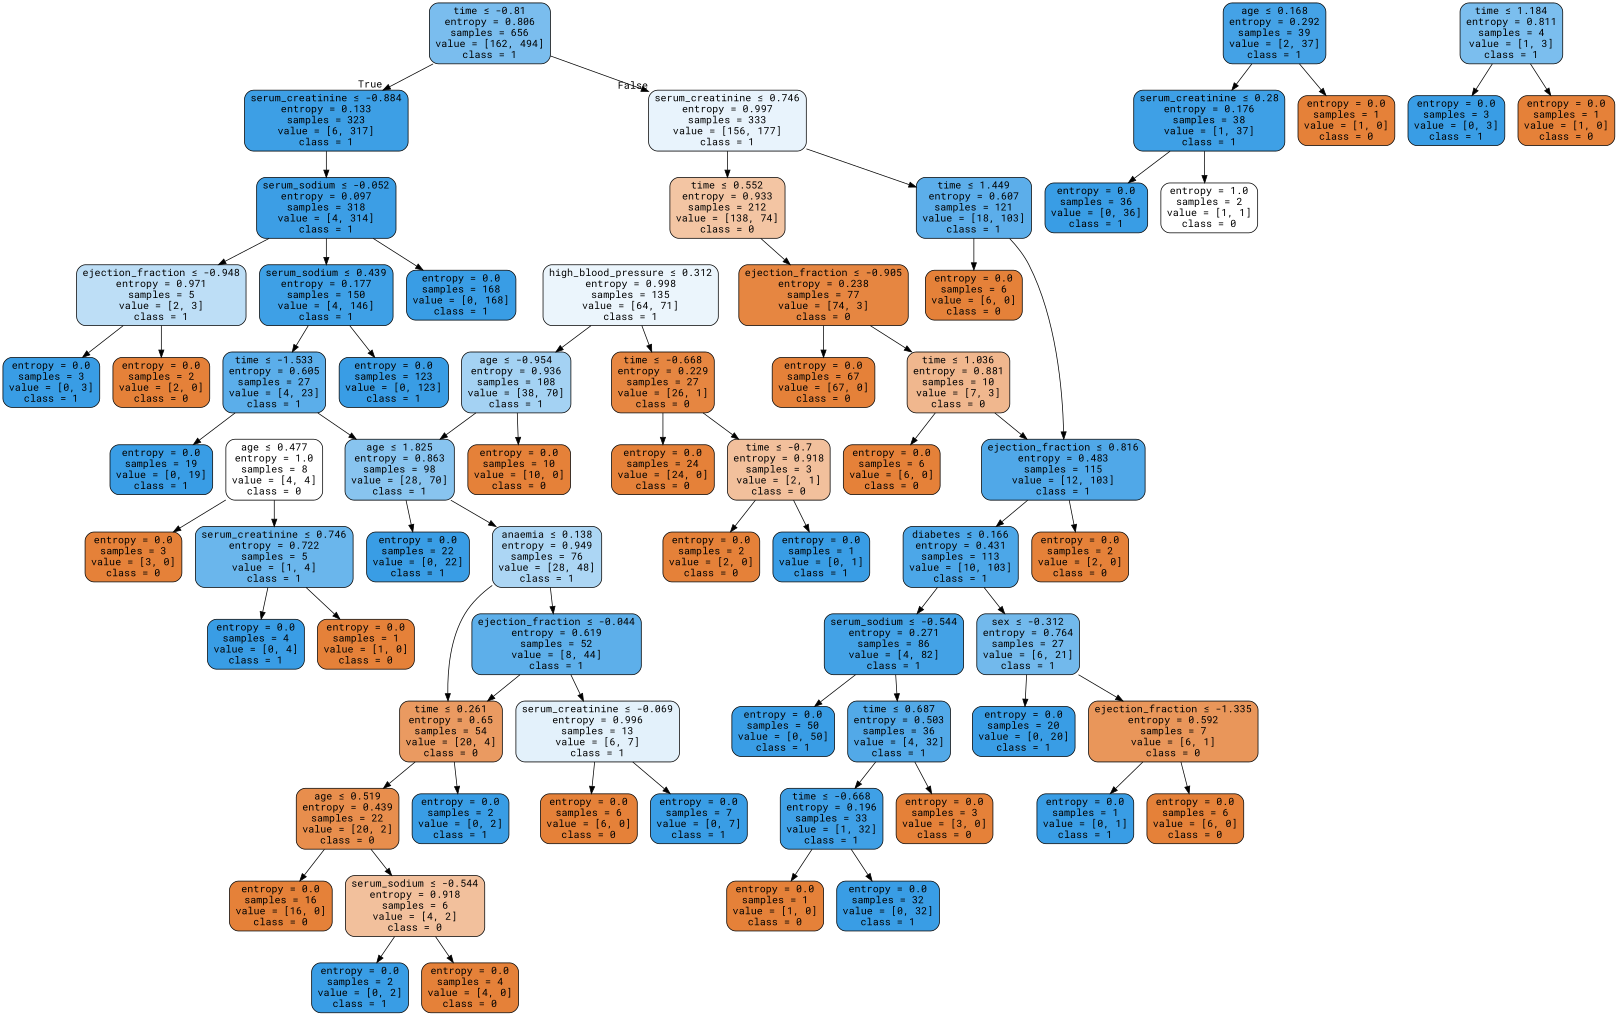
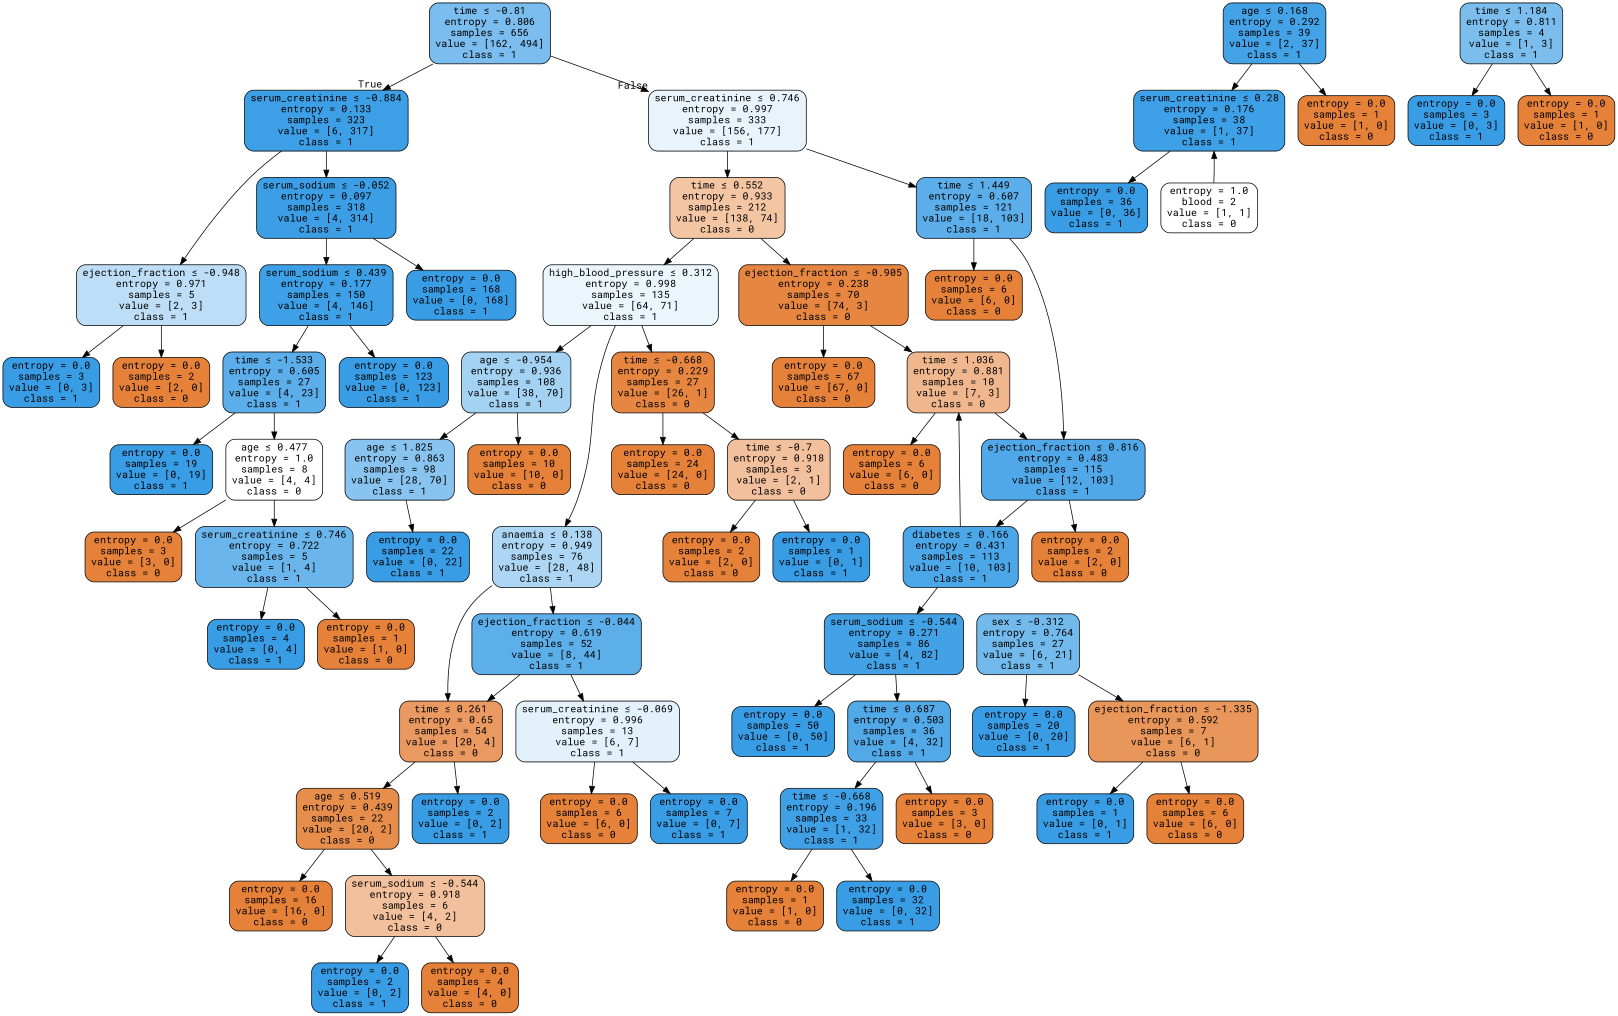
edge "serum_creatinine ≤ 0.28" -> "entropy = 1.0": reversed
node "entropy = 1.0": text "samples = 2" -> "blood = 2"
edge "time ≤ 0.552" -> "high_blood_pressure ≤ 0.312": added
edge "serum_sodium ≤ -0.052" -> "ejection_fraction ≤ -0.948": now "serum_creatinine ≤ -0.884" -> "ejection_fraction ≤ -0.948"
node "ejection_fraction ≤ -0.905": text "samples = 77" -> "samples = 70"
edge "time ≤ -1.533" -> "age ≤ 1.825": now "time ≤ -1.533" -> "age ≤ 0.477"
edge "age ≤ 1.825" -> "anaemia ≤ 0.138": now "high_blood_pressure ≤ 0.312" -> "anaemia ≤ 0.138"
edge "diabetes ≤ 0.166" -> "sex ≤ -0.312": now "diabetes ≤ 0.166" -> "time ≤ 1.036"
